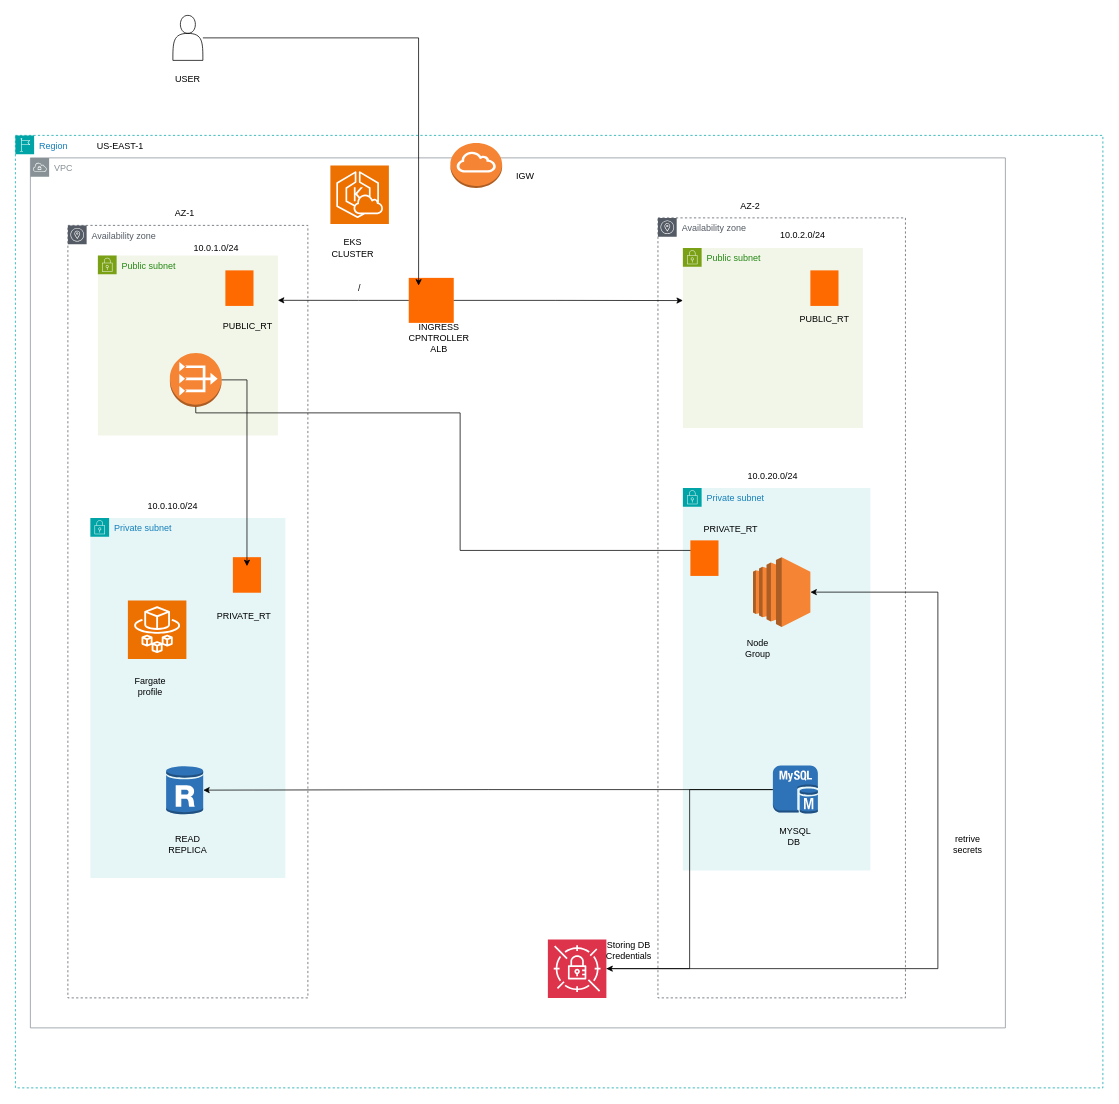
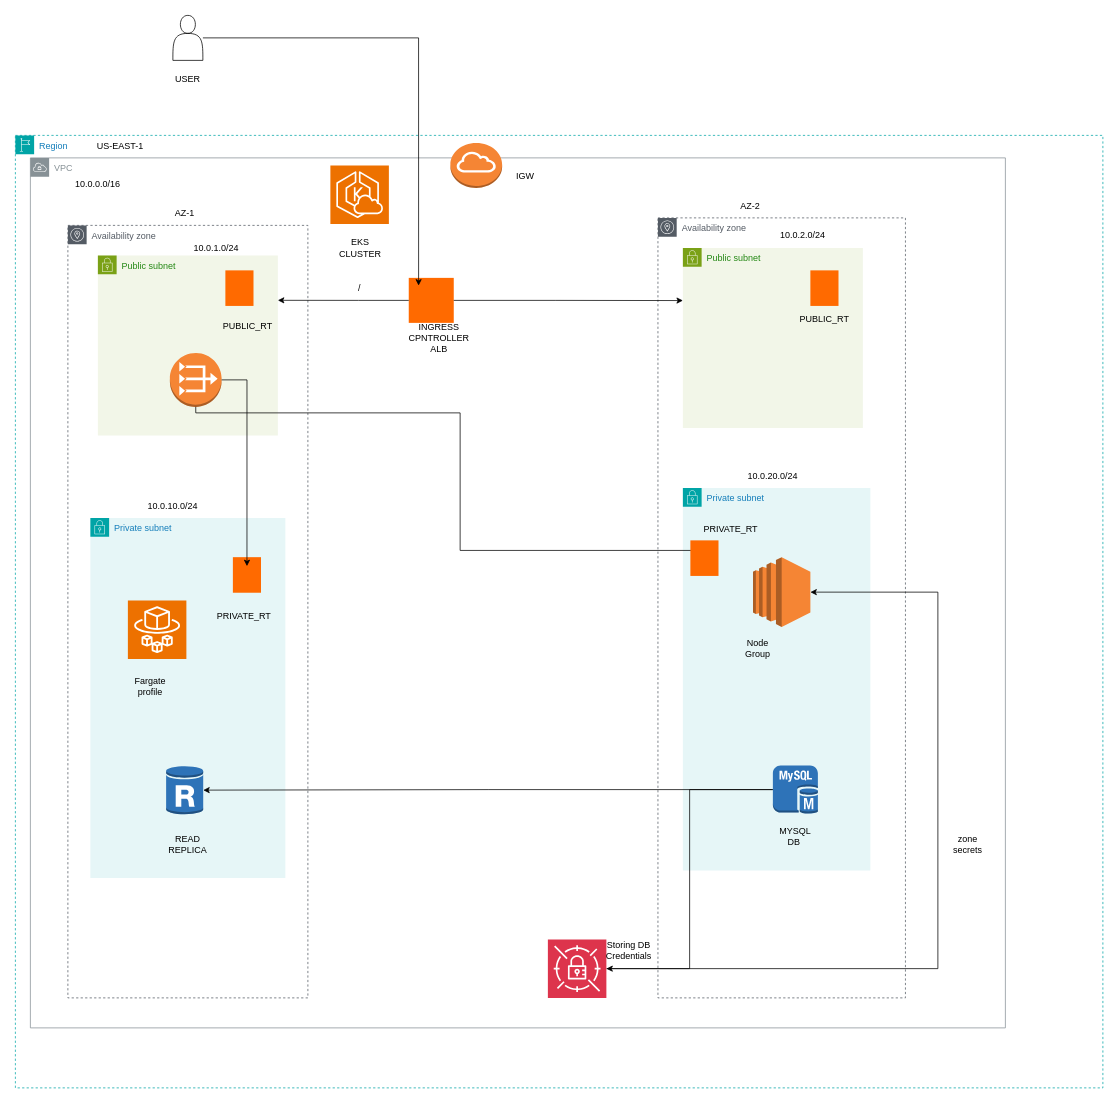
node "10.0.0.0/16": added
node "EKS CLUSTER": moved (353, 248) -> (360, 248)
node "retrive secrets": label "retrive secrets" -> "zone secrets"
